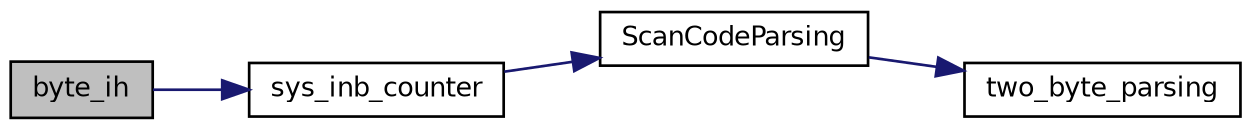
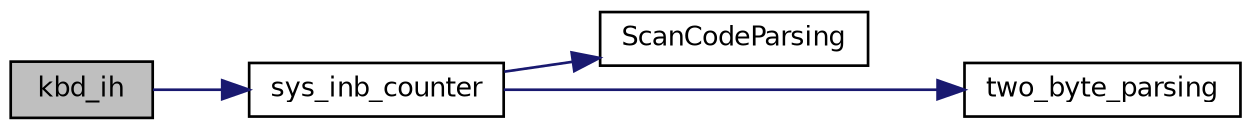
edge "ScanCodeParsing" -> "two_byte_parsing": now "sys_inb_counter" -> "two_byte_parsing"
node "byte_ih": label "byte_ih" -> "kbd_ih"
